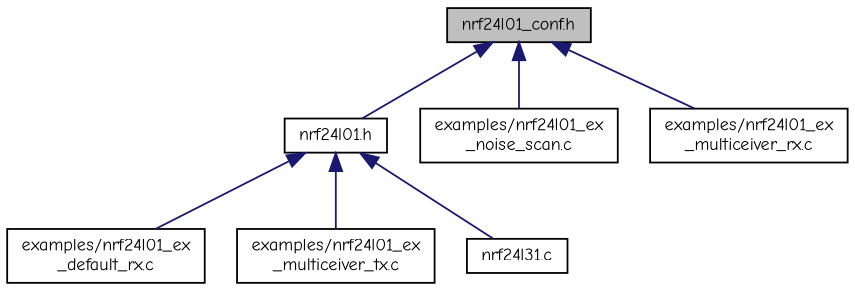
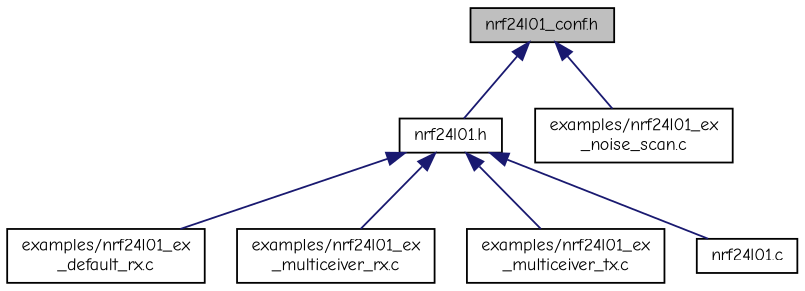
edge "examples/nrf24l01_ex _multiceiver_rx.c" -> "nrf24l01_conf.h": now "examples/nrf24l01_ex _multiceiver_rx.c" -> "nrf24l01.h"
node "nrf24l31.c": label "nrf24l31.c" -> "nrf24l01.c"
